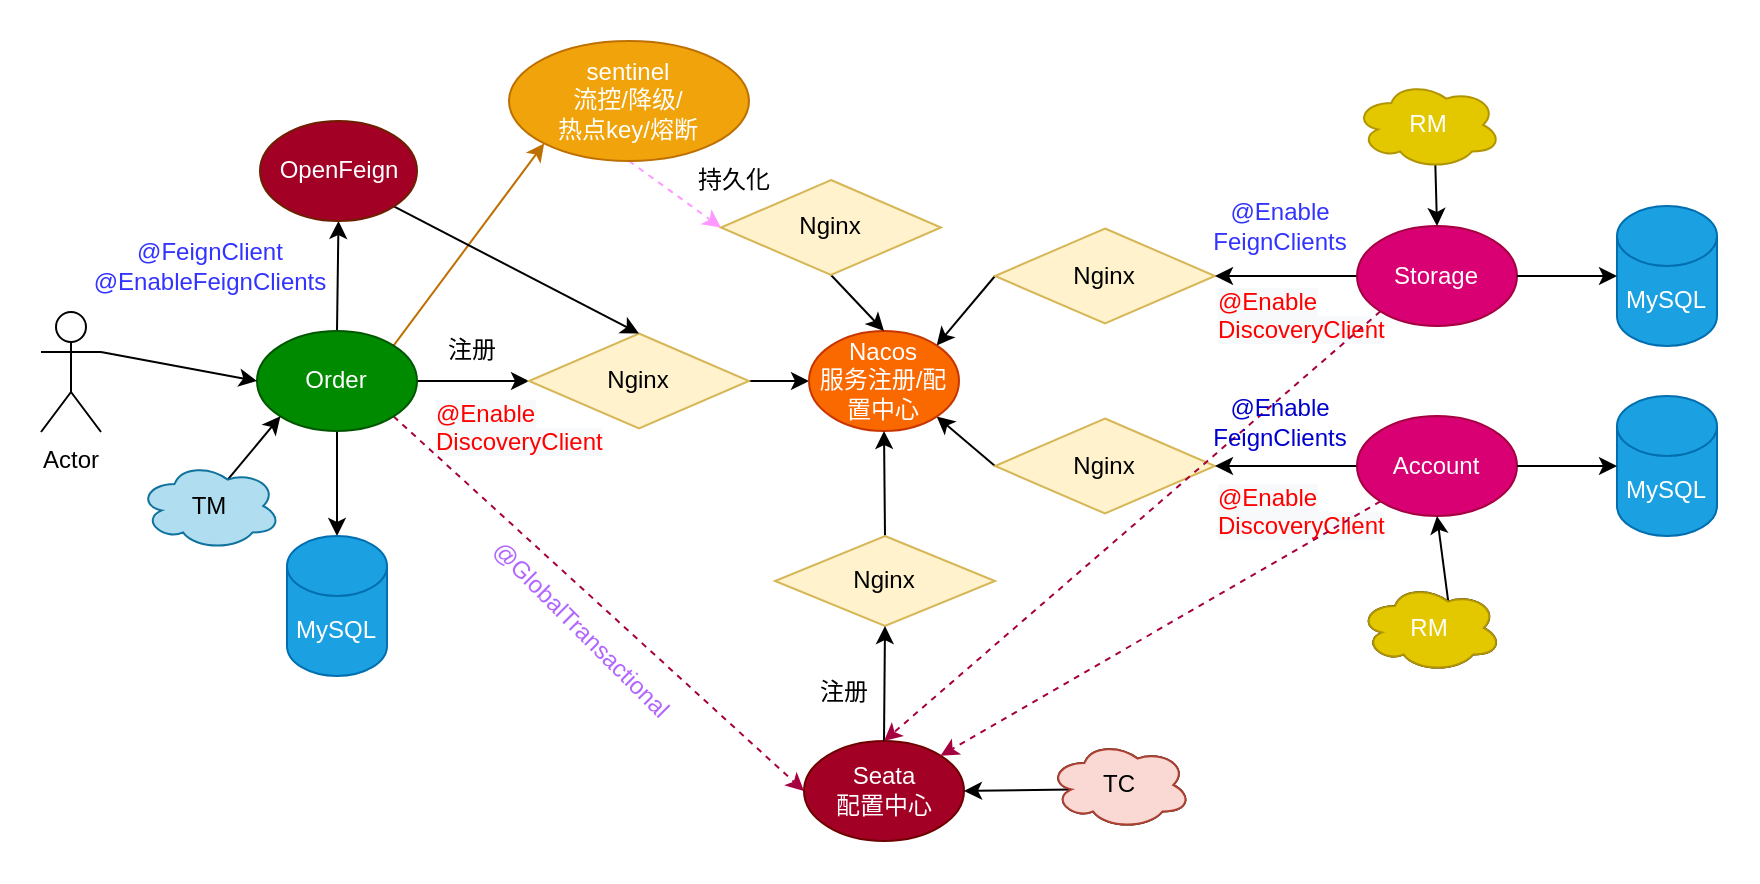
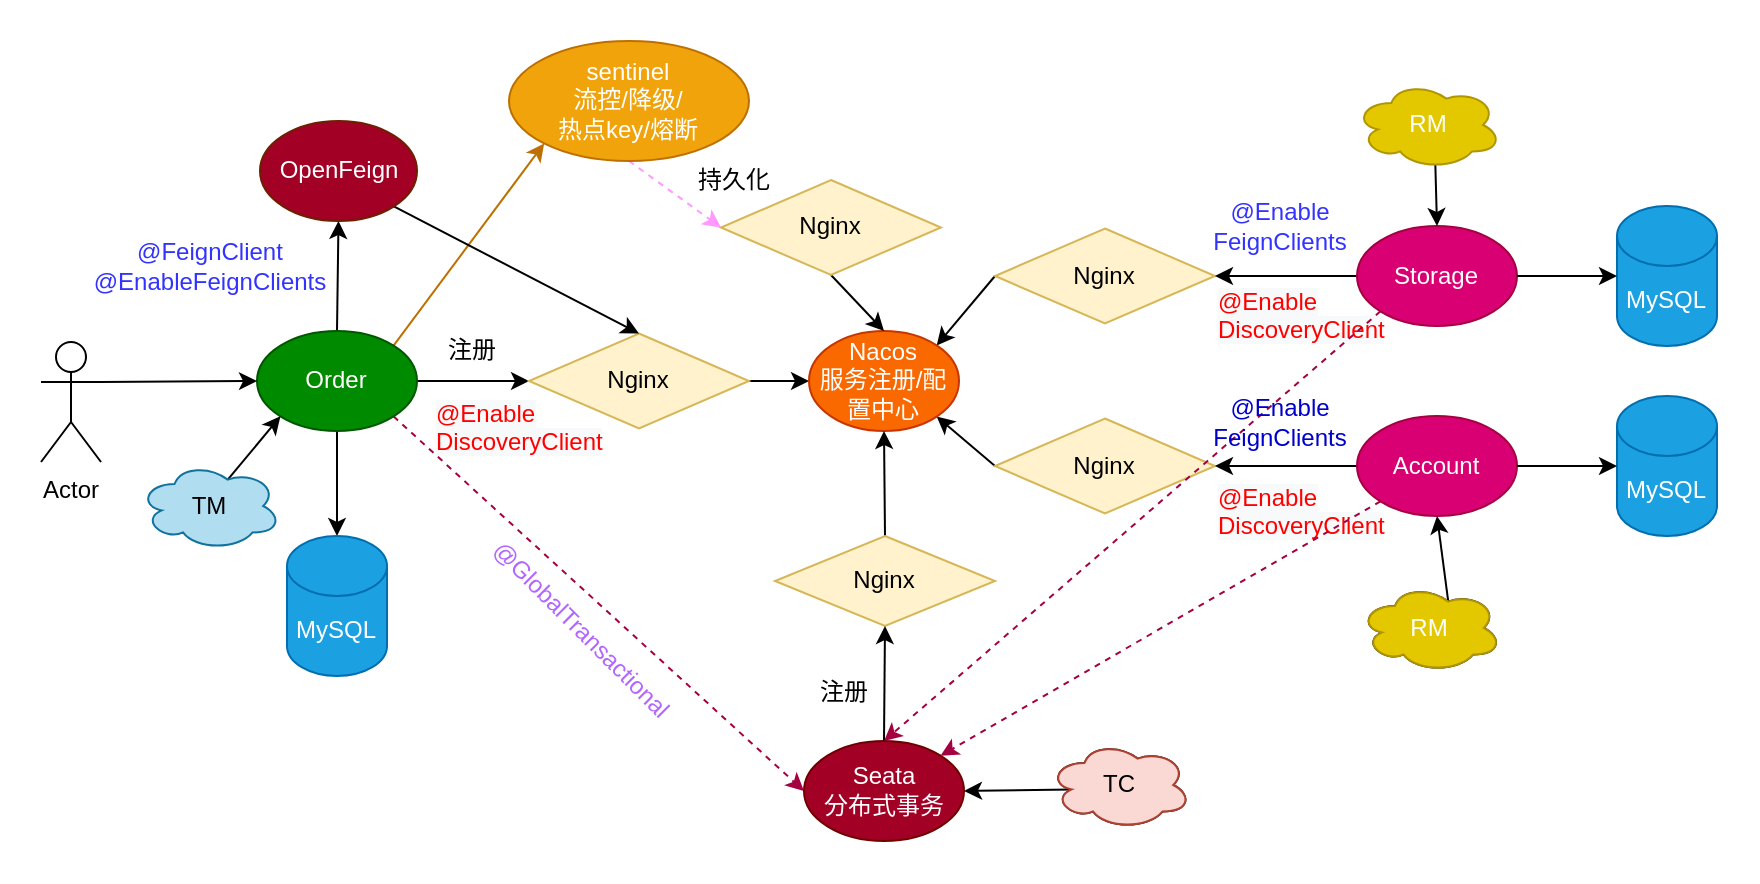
node "Actor": moved (71, 372) -> (71, 402)
node "Seata 配置中心": label "Seata 配置中心" -> "Seata 分布式事务"
